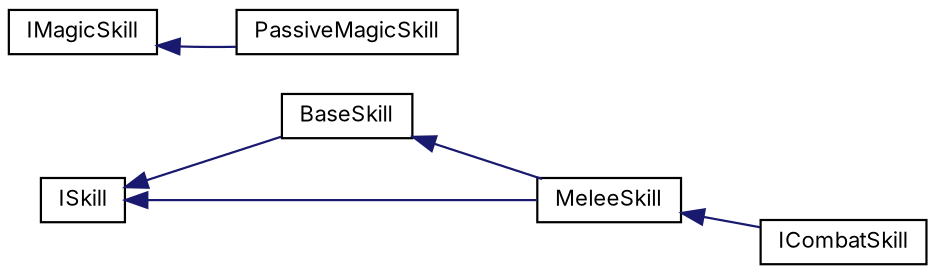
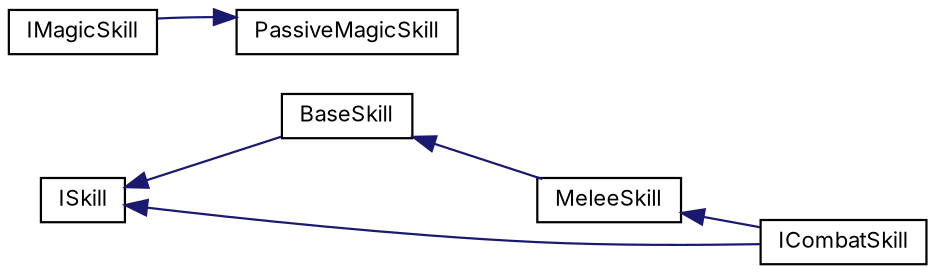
edge "PassiveMagicSkill" -> "IMagicSkill": reversed
edge "MeleeSkill" -> "ISkill": now "ICombatSkill" -> "ISkill"
